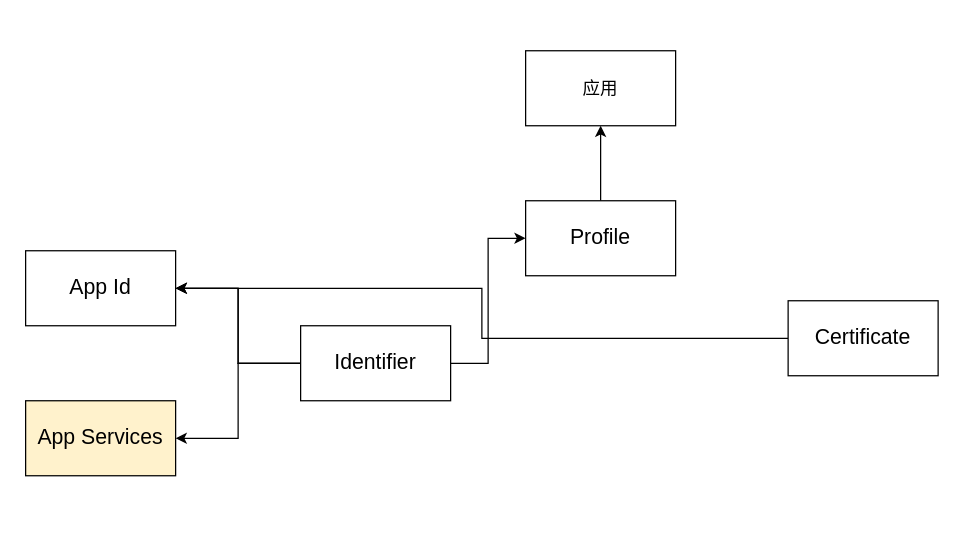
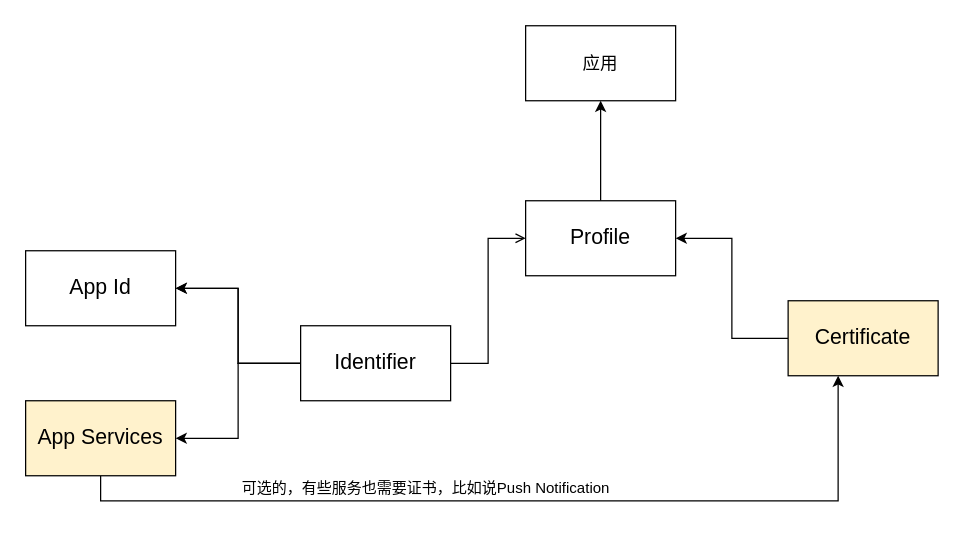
node "应用": moved (601, 88) -> (601, 63)
edge "Identifier" -> "Profile": arrowhead classic -> open
edge "Certificate" -> "App Id": now "Certificate" -> "Profile"
node "Certificate": fillcolor #ffffff -> #fff2cc
node "可选的，有些服务也需要证书，比如说Push Notification": added
edge "App Services" -> "Certificate": added
